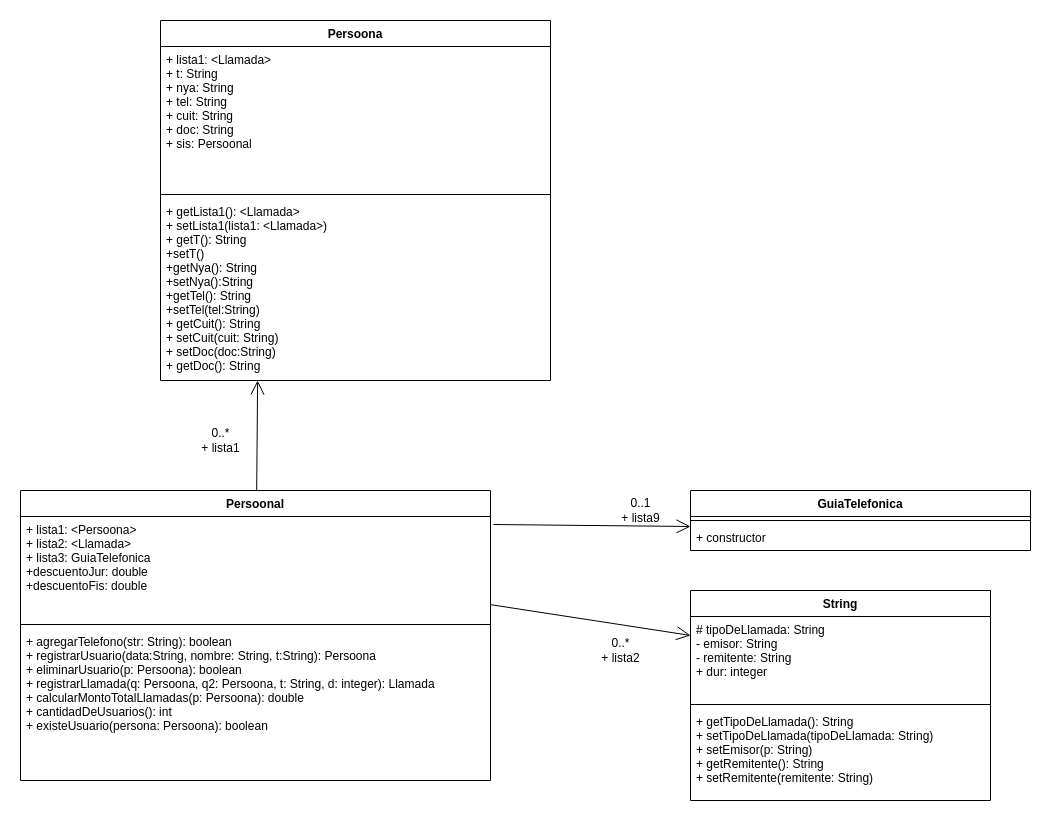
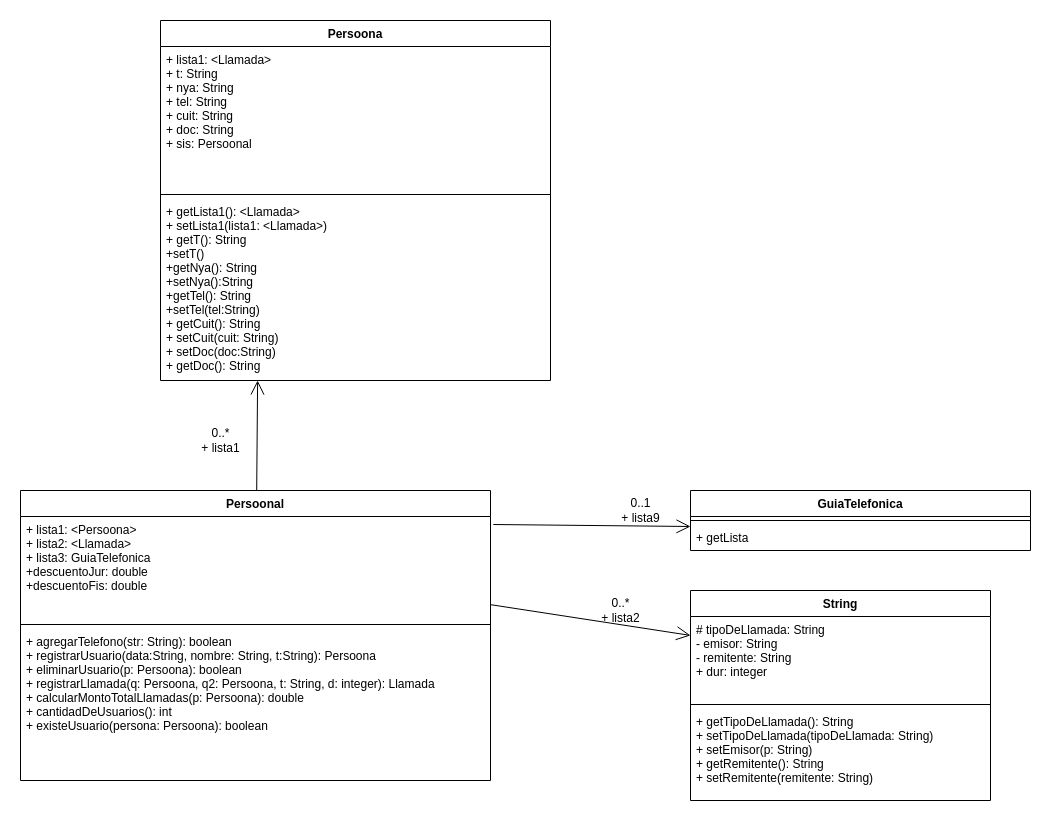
node "+ constructor": label "+ constructor" -> "+ getLista"
node "0..* + lista2": moved (621, 651) -> (621, 611)
